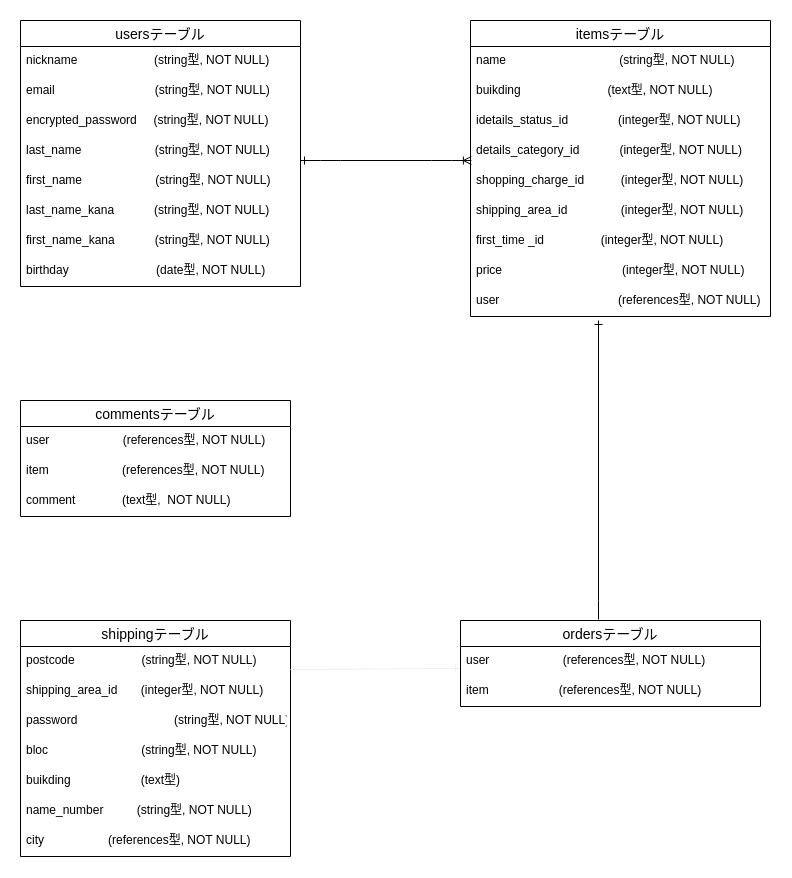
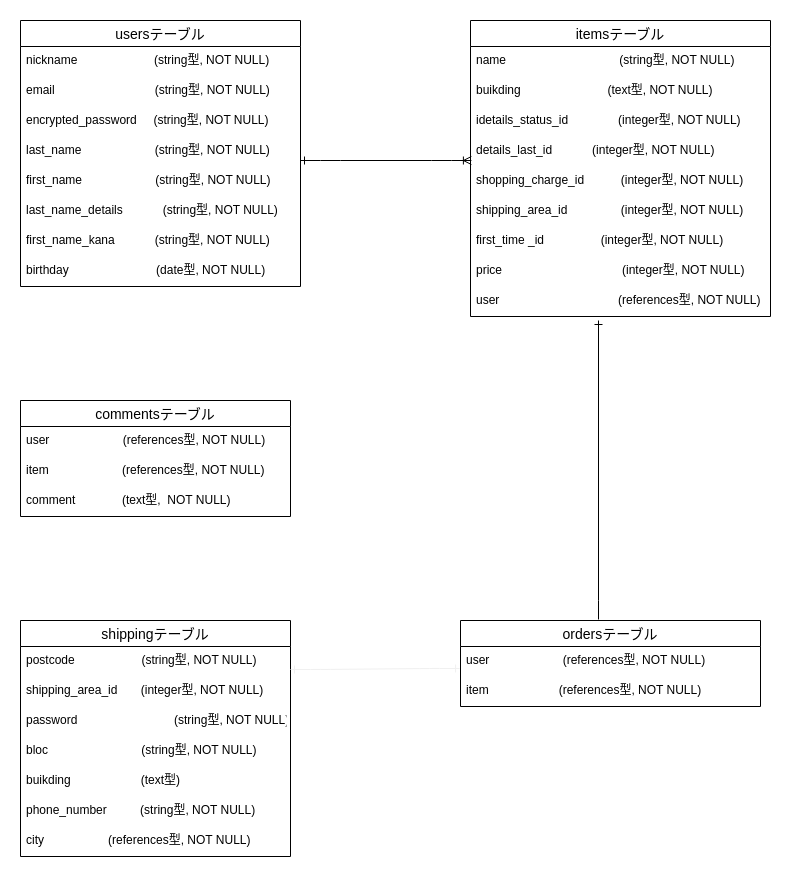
node "details_category_id (integer型, NOT NULL)": label "details_category_id (integer型, NOT NULL)" -> "details_last_id (integer型, NOT NULL)"
node "last_name_kana (string型, NOT NULL)": label "last_name_kana (string型, NOT NULL)" -> "last_name_details (string型, NOT NULL)"
node "name_number (string型, NOT NULL)": label "name_number (string型, NOT NULL)" -> "phone_number (string型, NOT NULL)"
